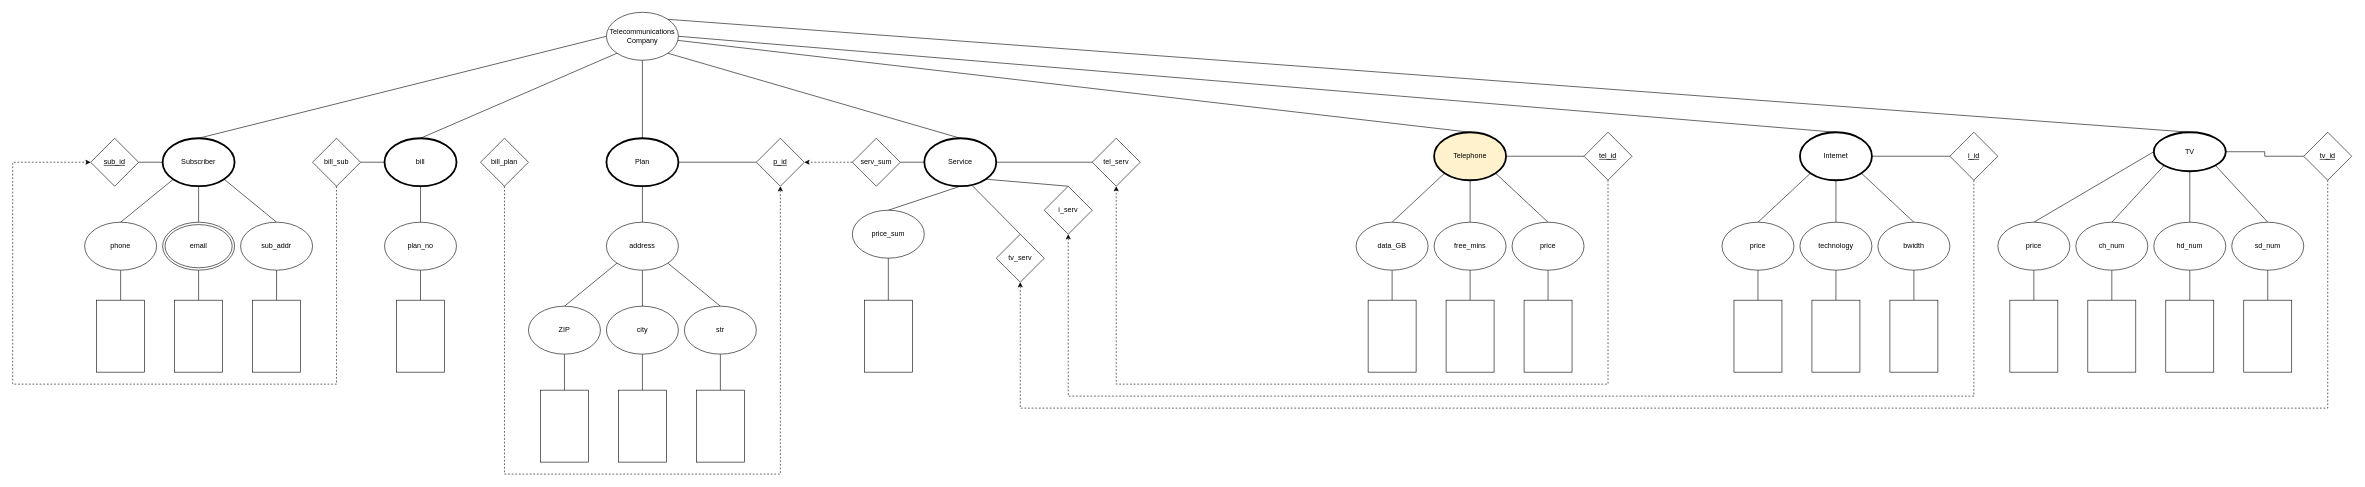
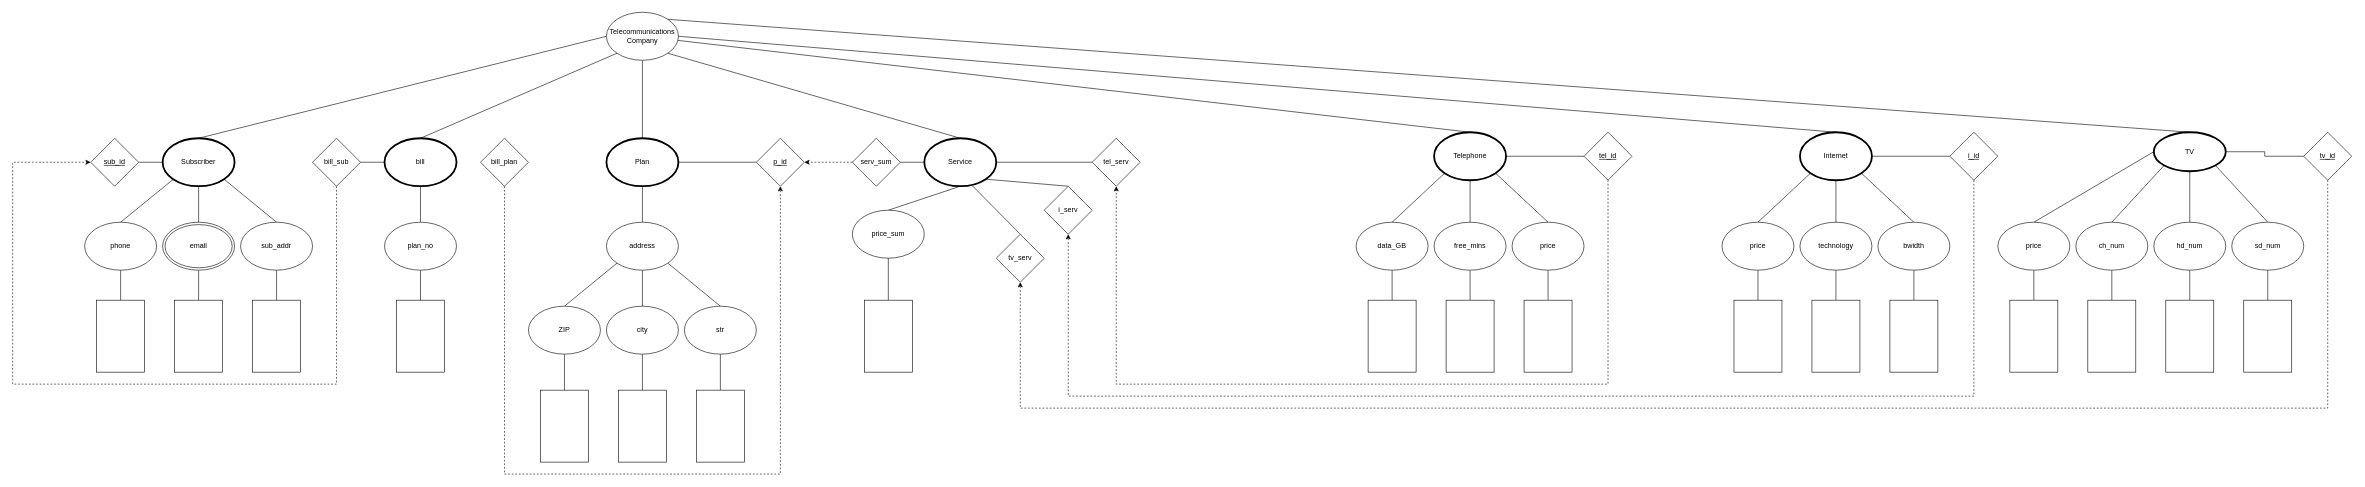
node "Telephone": fillcolor #fff2cc -> #ffffff
